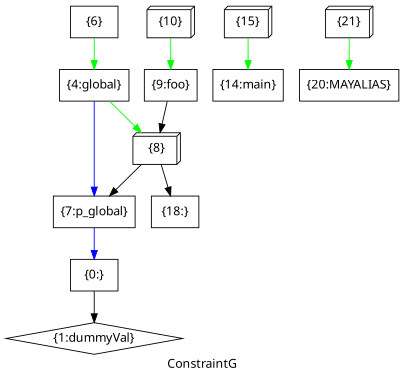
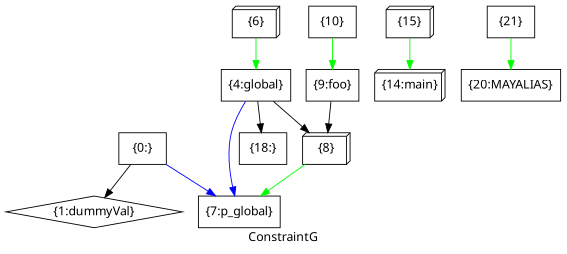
node "{6}": shape box -> box3d
node "{10}": shape box3d -> box
node "{21}": shape box3d -> box
node "{14:main}": shape box -> box3d
edge "{4:global}" -> "{8}": color green -> black
edge "{8}" -> "{18:}": now "{4:global}" -> "{18:}"
edge "{8}" -> "{7:p_global}": color black -> green
edge "{7:p_global}" -> "{0:}": reversed
